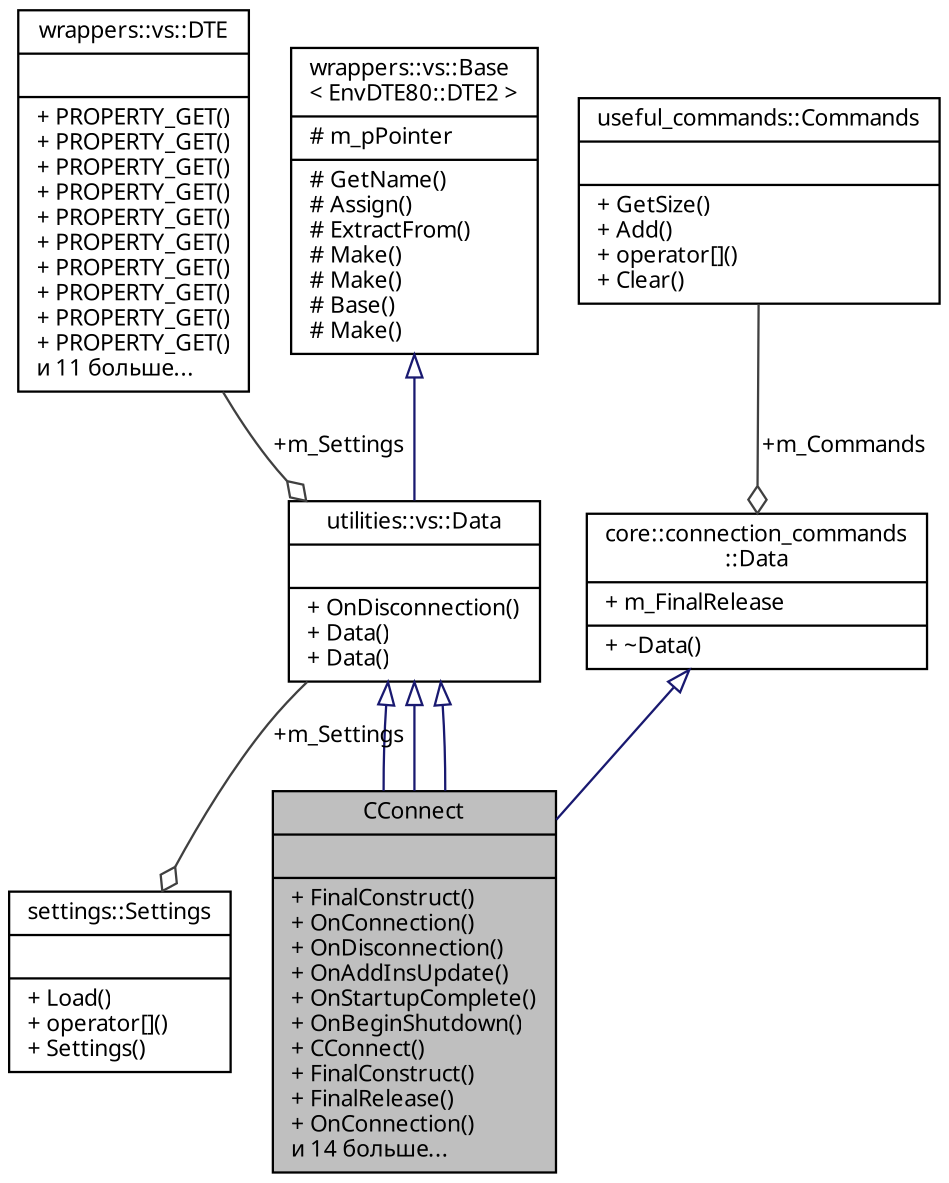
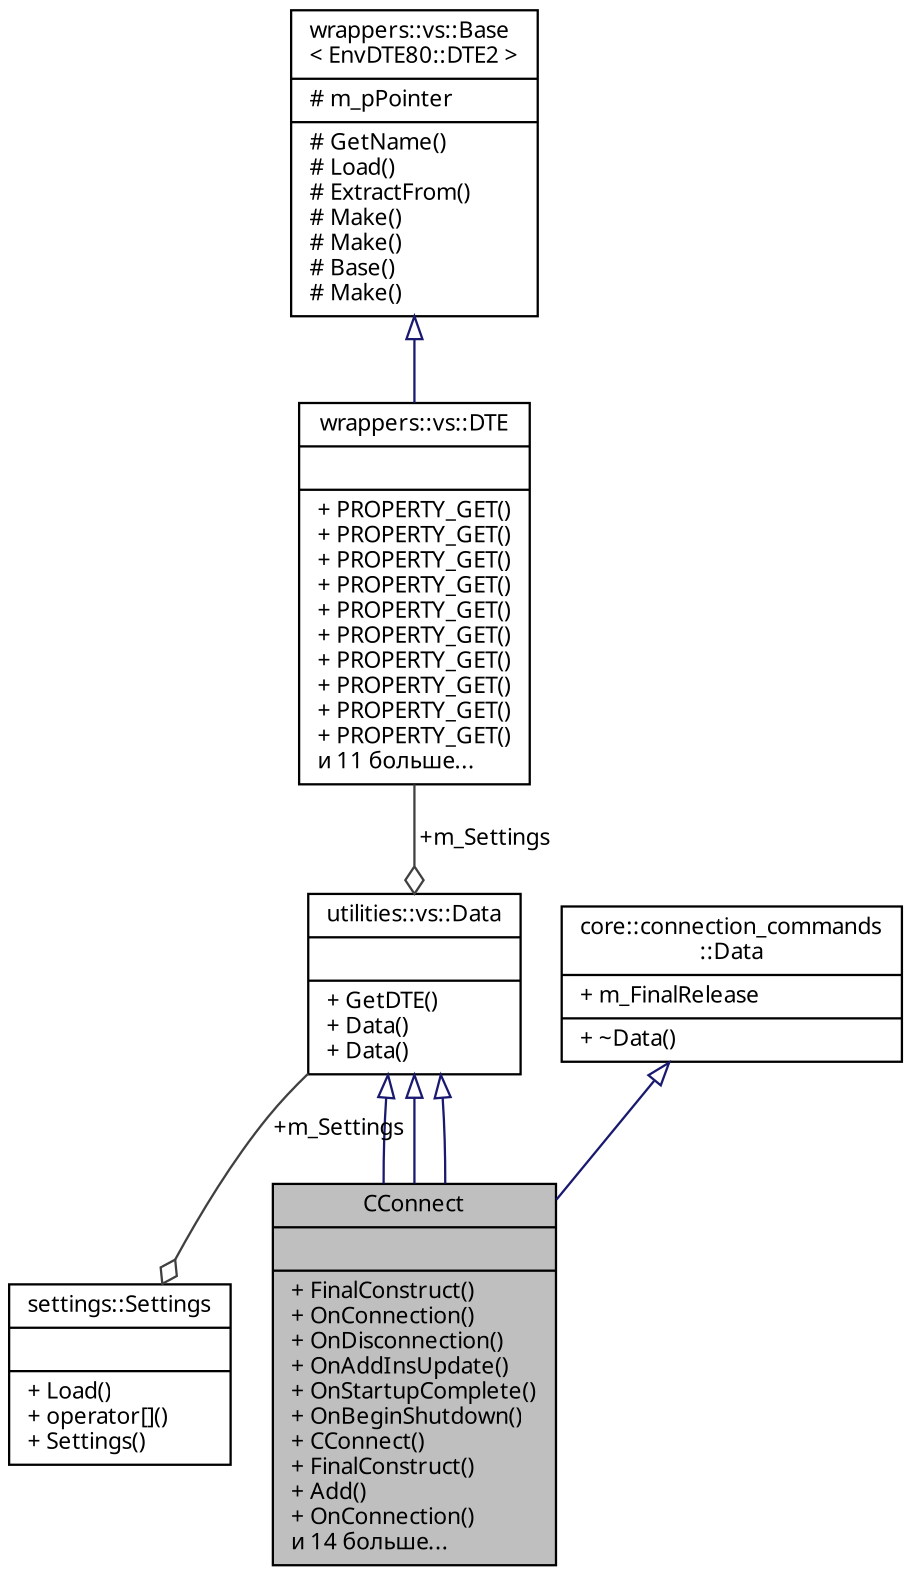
node "useful_commands::Commands": removed
node "wrappers::vs::Base": text "# Assign()" -> "# Load()"
edge "utilities::vs::Data" -> "wrappers::vs::Base": now "wrappers::vs::DTE" -> "wrappers::vs::Base"
node "utilities::vs::Data": text "+ OnDisconnection()" -> "+ GetDTE()"
node "CConnect": text "+ FinalRelease()" -> "+ Add()"
